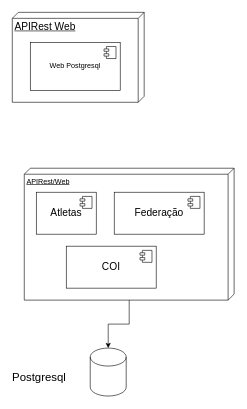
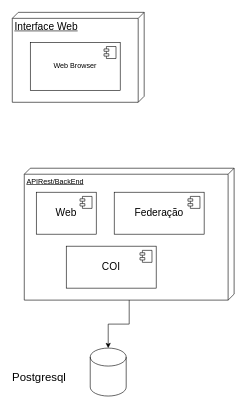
node "APIRest Web": label "APIRest Web" -> "Interface Web"
node "Web Postgresql": label "Web Postgresql" -> "Web Browser"
node "APIRest/Web": label "APIRest/Web" -> "APIRest/BackEnd"
node "Atletas": label "Atletas" -> "Web"
